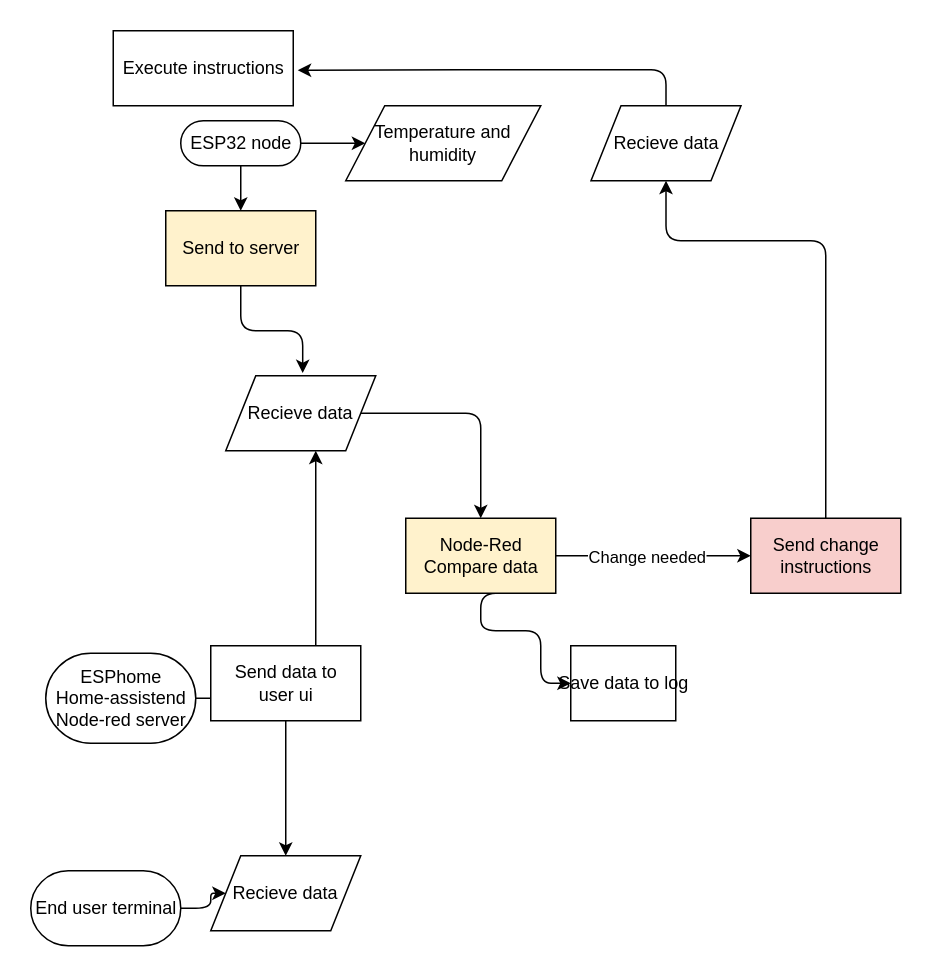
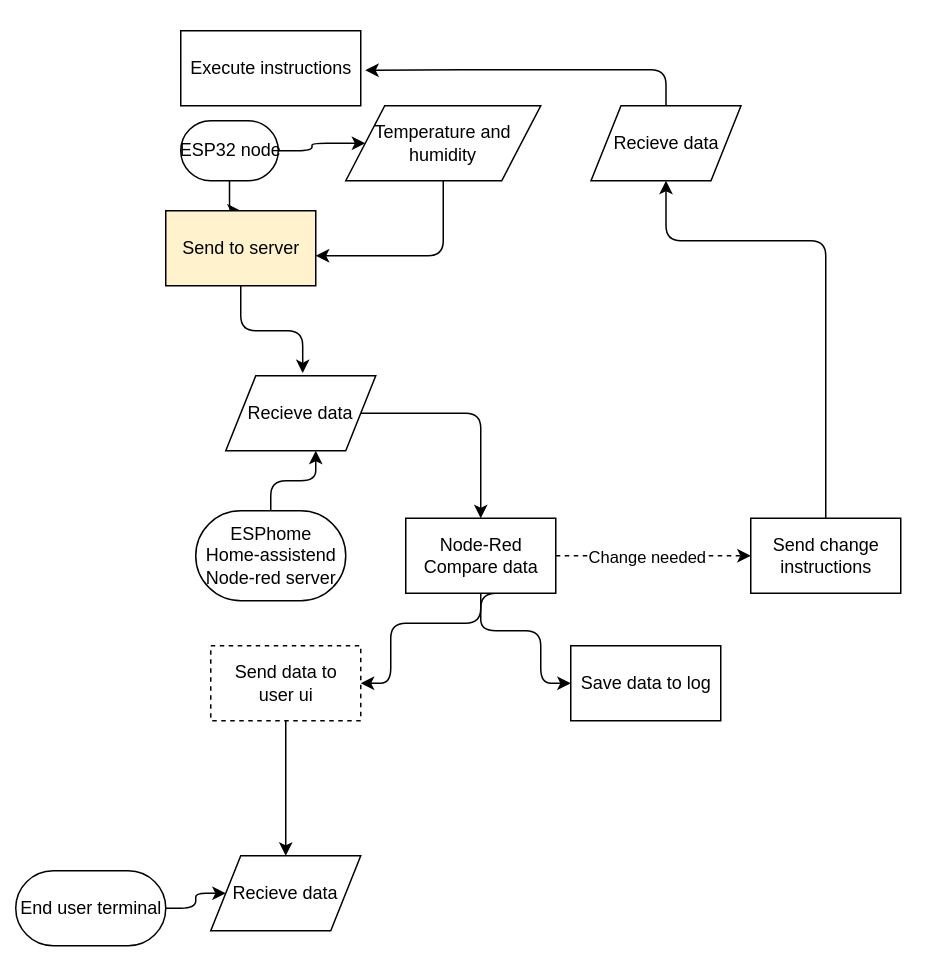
node "Execute instructions": moved (203, 68) -> (271, 68)
node "ESP32 node": size 120x45 -> 98x60
edge "Temperature and humidity" -> "Send to server": added
node "Node-Red Compare data": fillcolor #fff2cc -> #ffffff
edge "Node-Red Compare data" -> "Send change instructions": style solid -> dashed
node "Send change instructions": fillcolor #f8cecc -> #ffffff
edge "Node-Red Compare data" -> "Send data to user ui": added
node "Send data to user ui": style solid -> dashed
node "Save data to log": size 105x75 -> 150x75
node "ESPhome Home-assistend Node-red server": moved (121, 698) -> (271, 556)
node "End user terminal": moved (106, 908) -> (91, 908)
